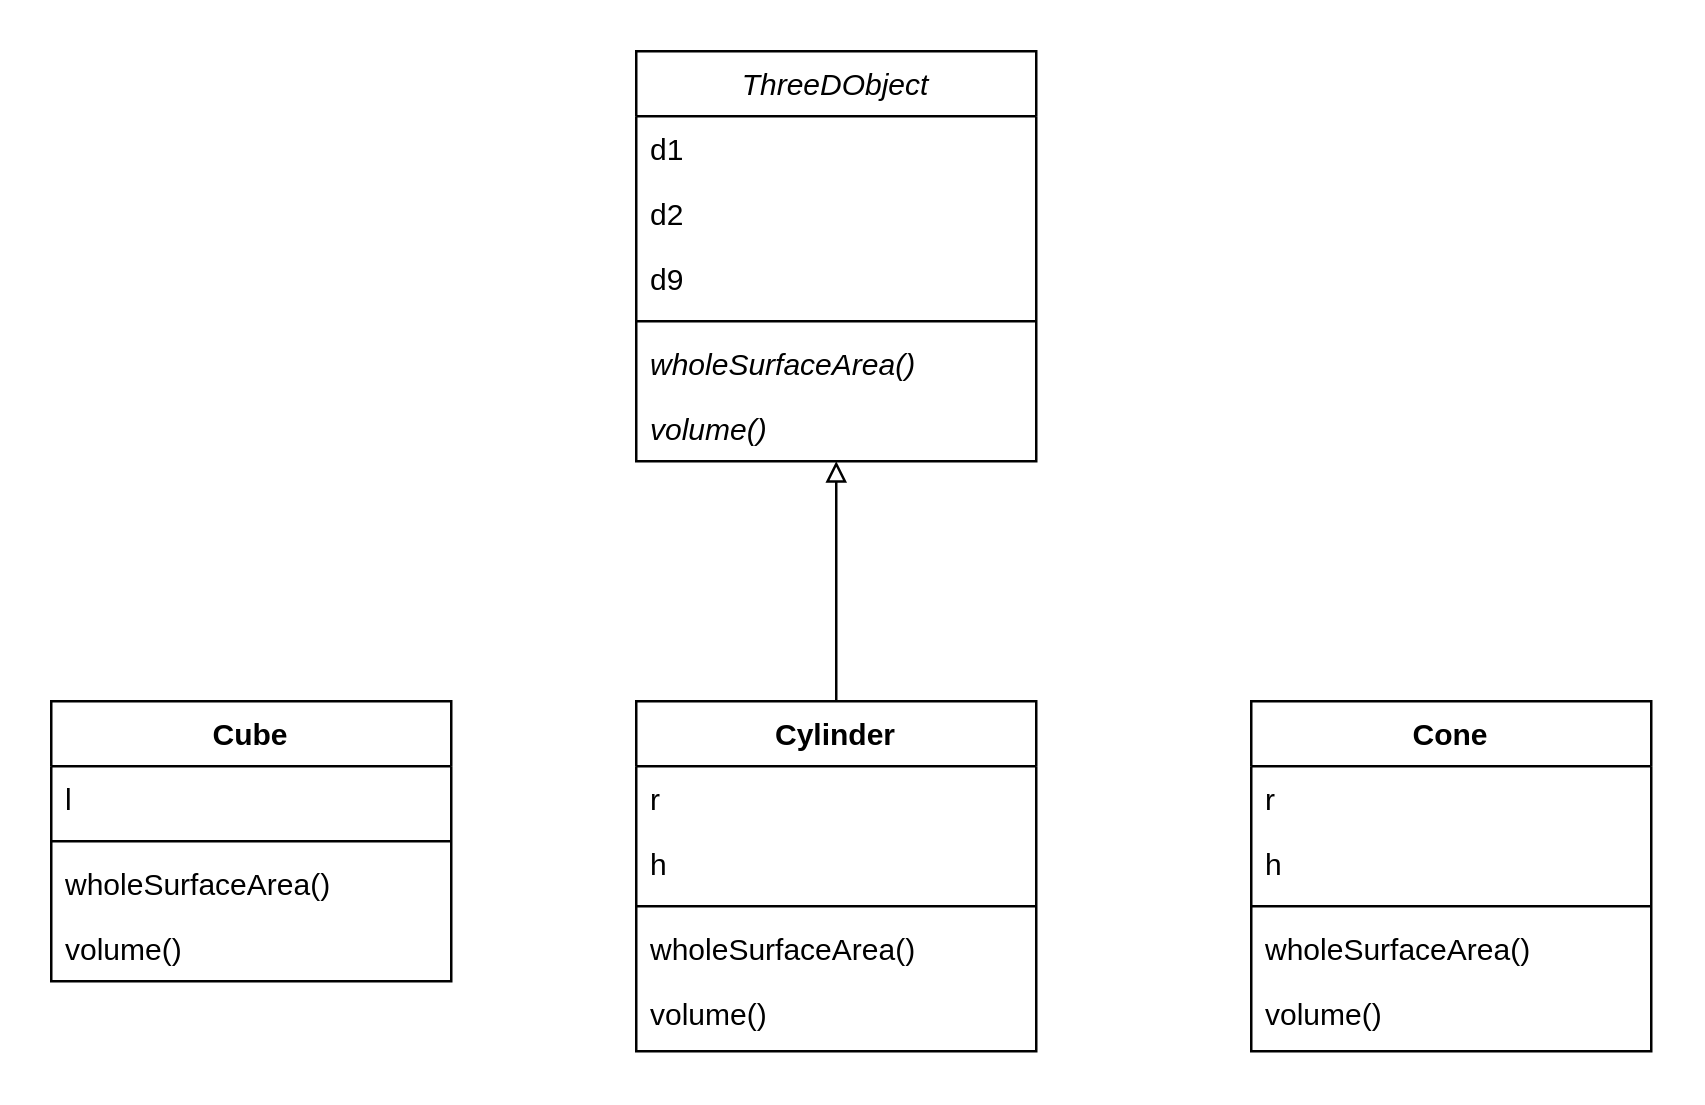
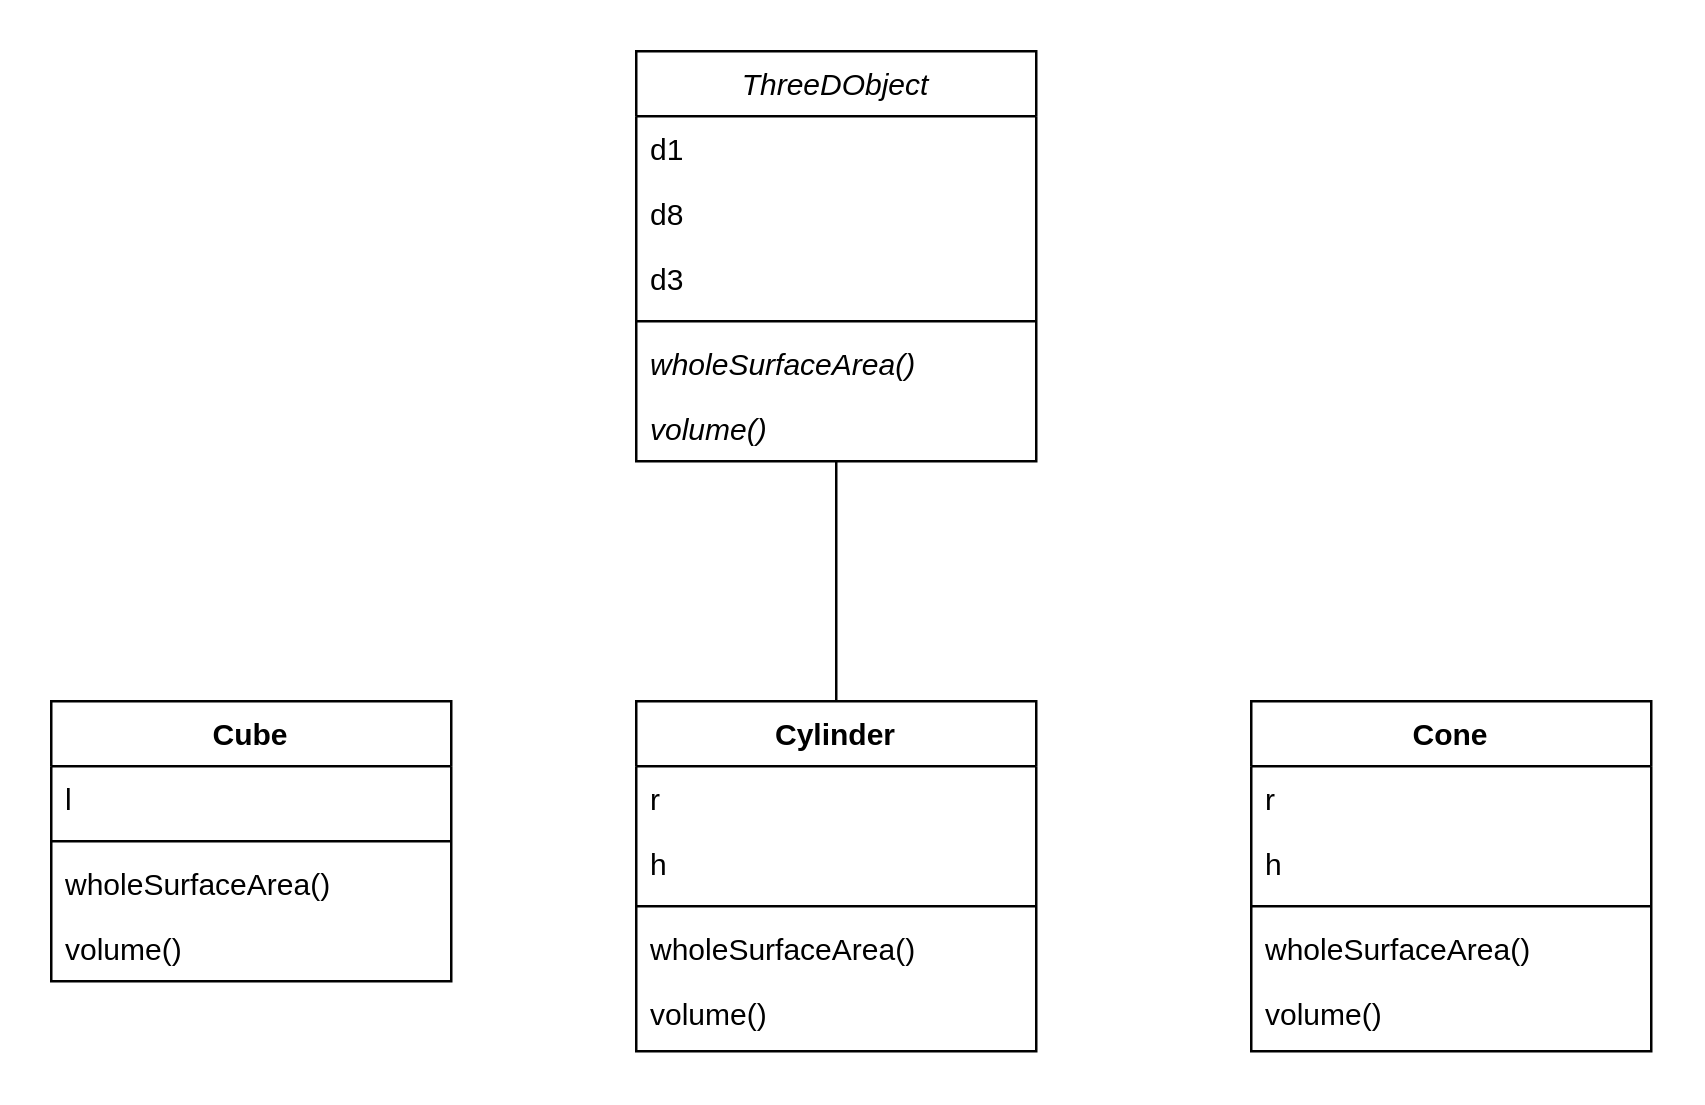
node "d2": label "d2" -> "d8"
node "d9": label "d9" -> "d3"
edge "Cylinder" -> "ThreeDObject": arrowhead block -> none
